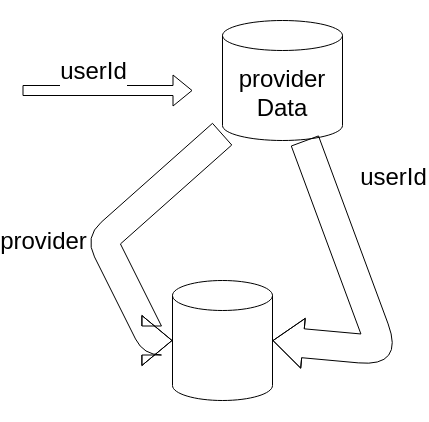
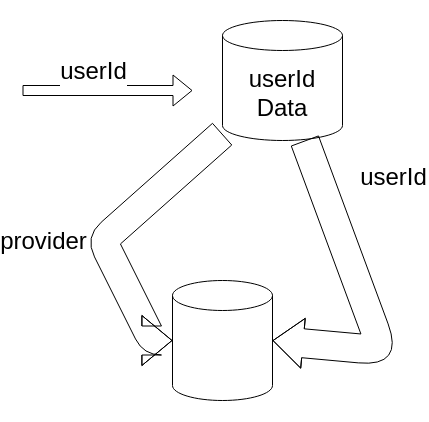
node "provider Data": label "provider Data" -> "userId Data"
